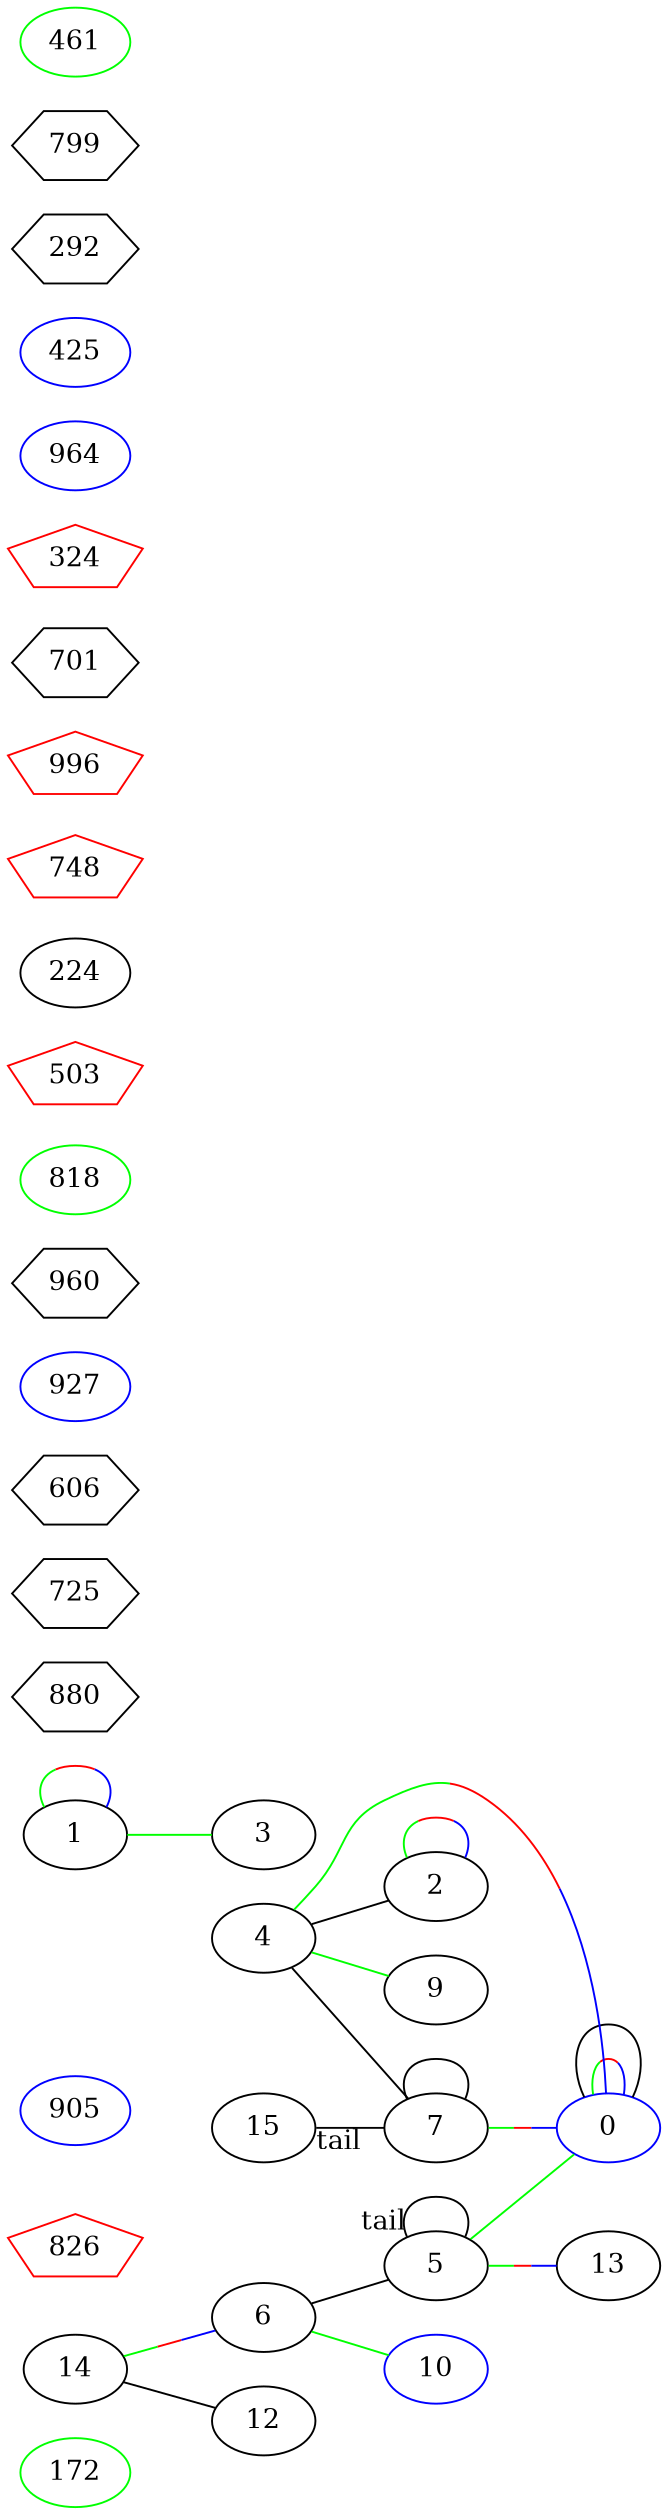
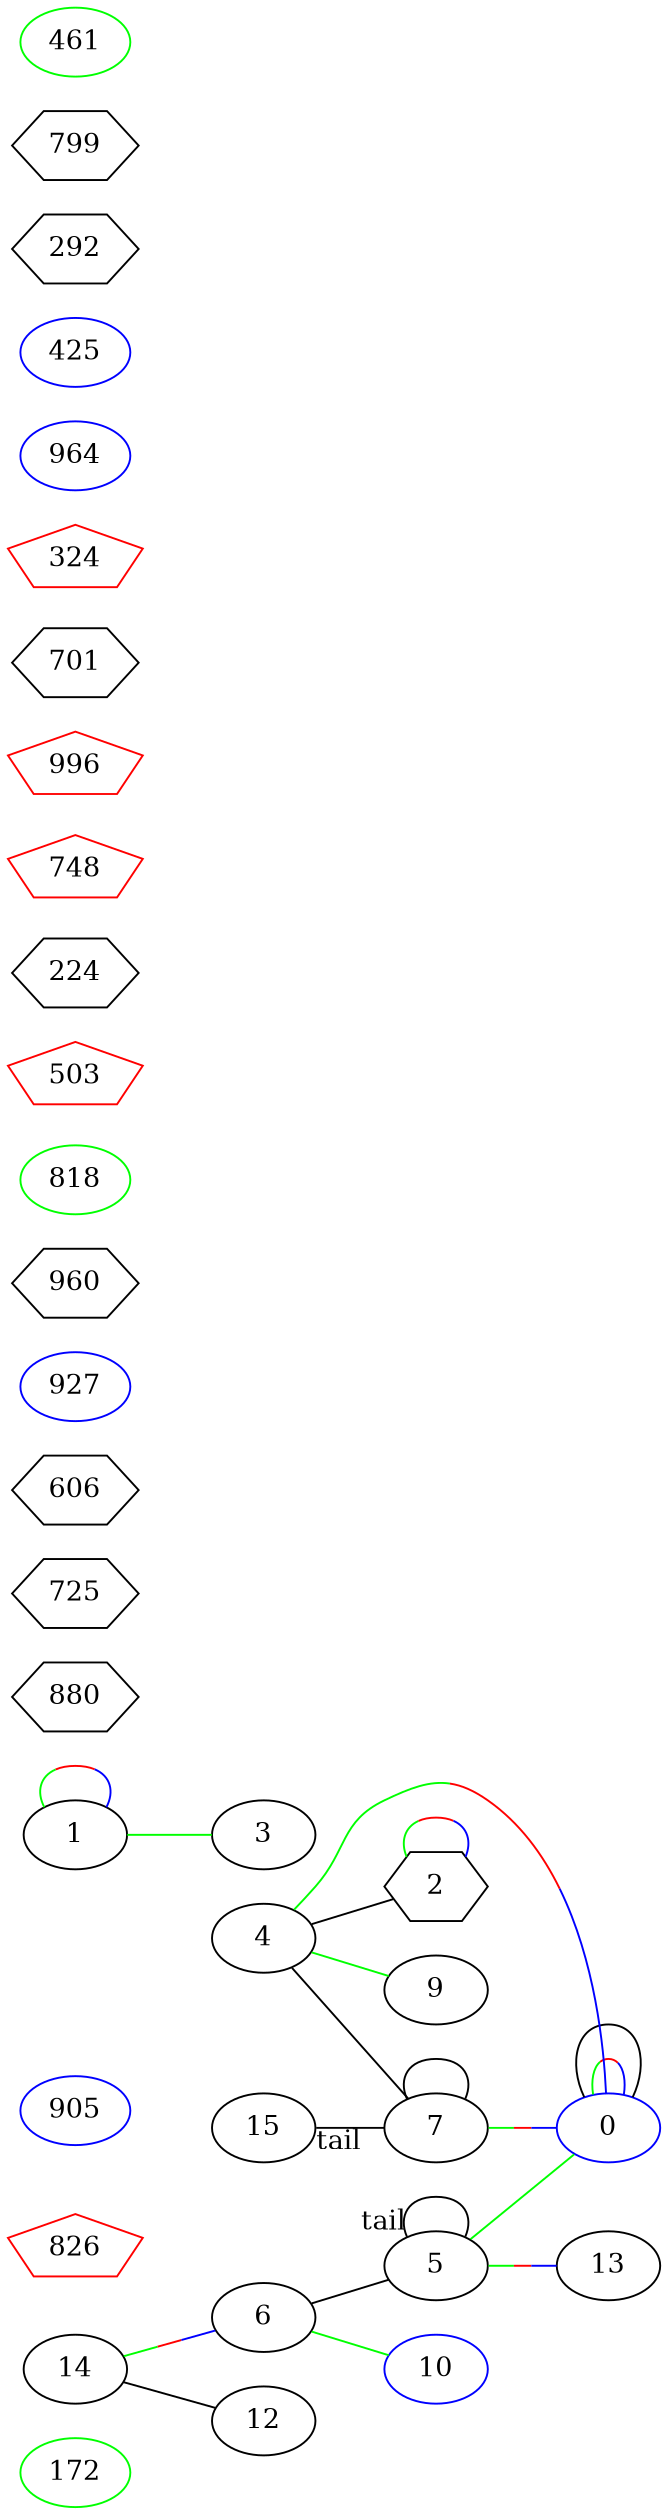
node "224": shape ellipse -> hexagon
node "2": shape ellipse -> hexagon
